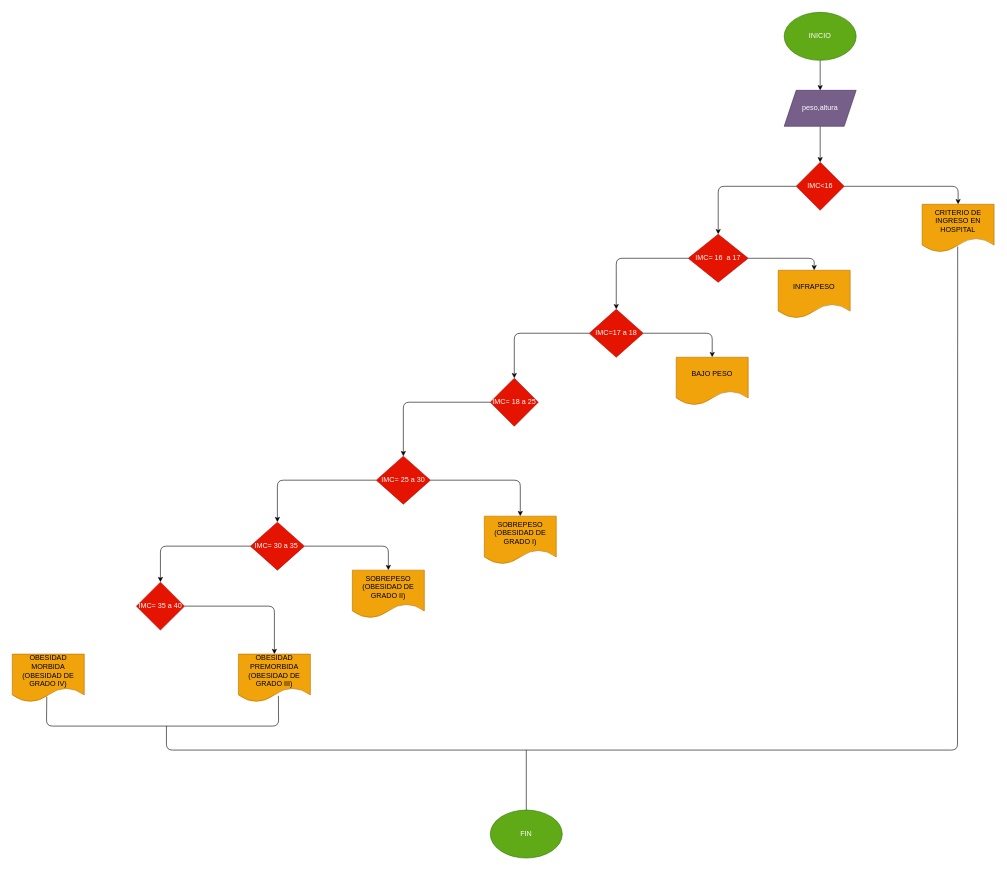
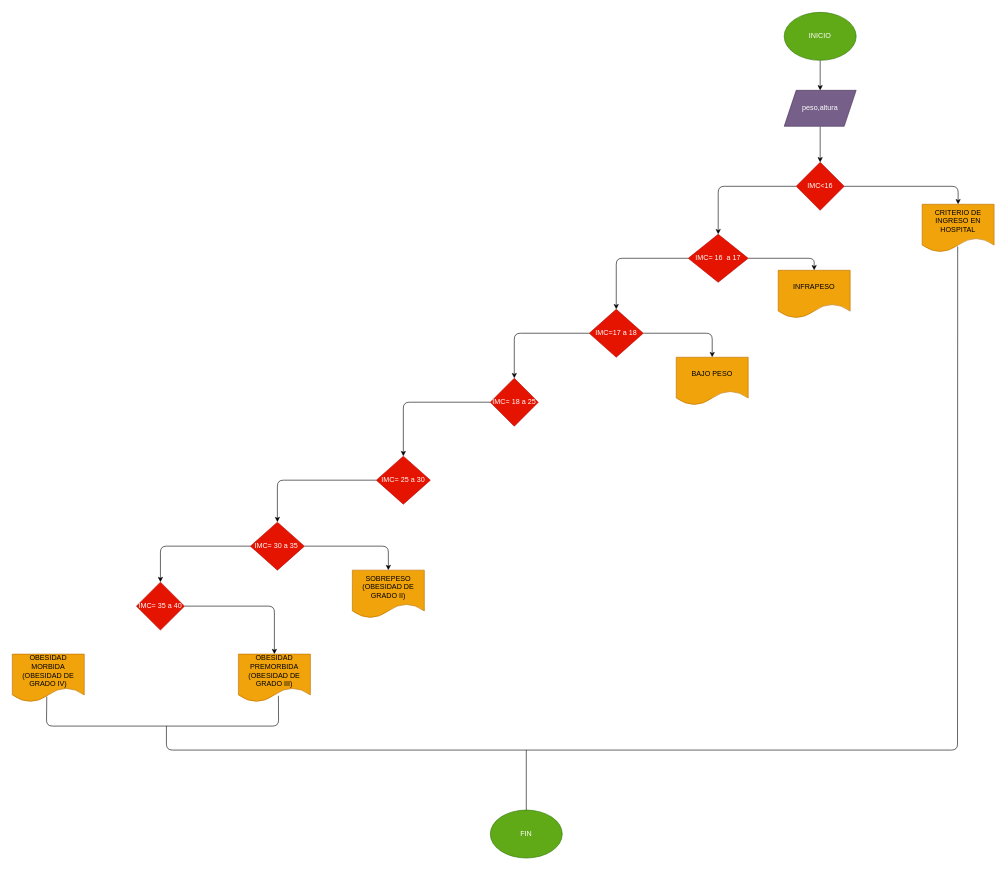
edge "IMC= 25 a 30" -> "SOBREPESO (OBESIDAD DE GRADO I)": removed
node "SOBREPESO (OBESIDAD DE GRADO I)": removed
